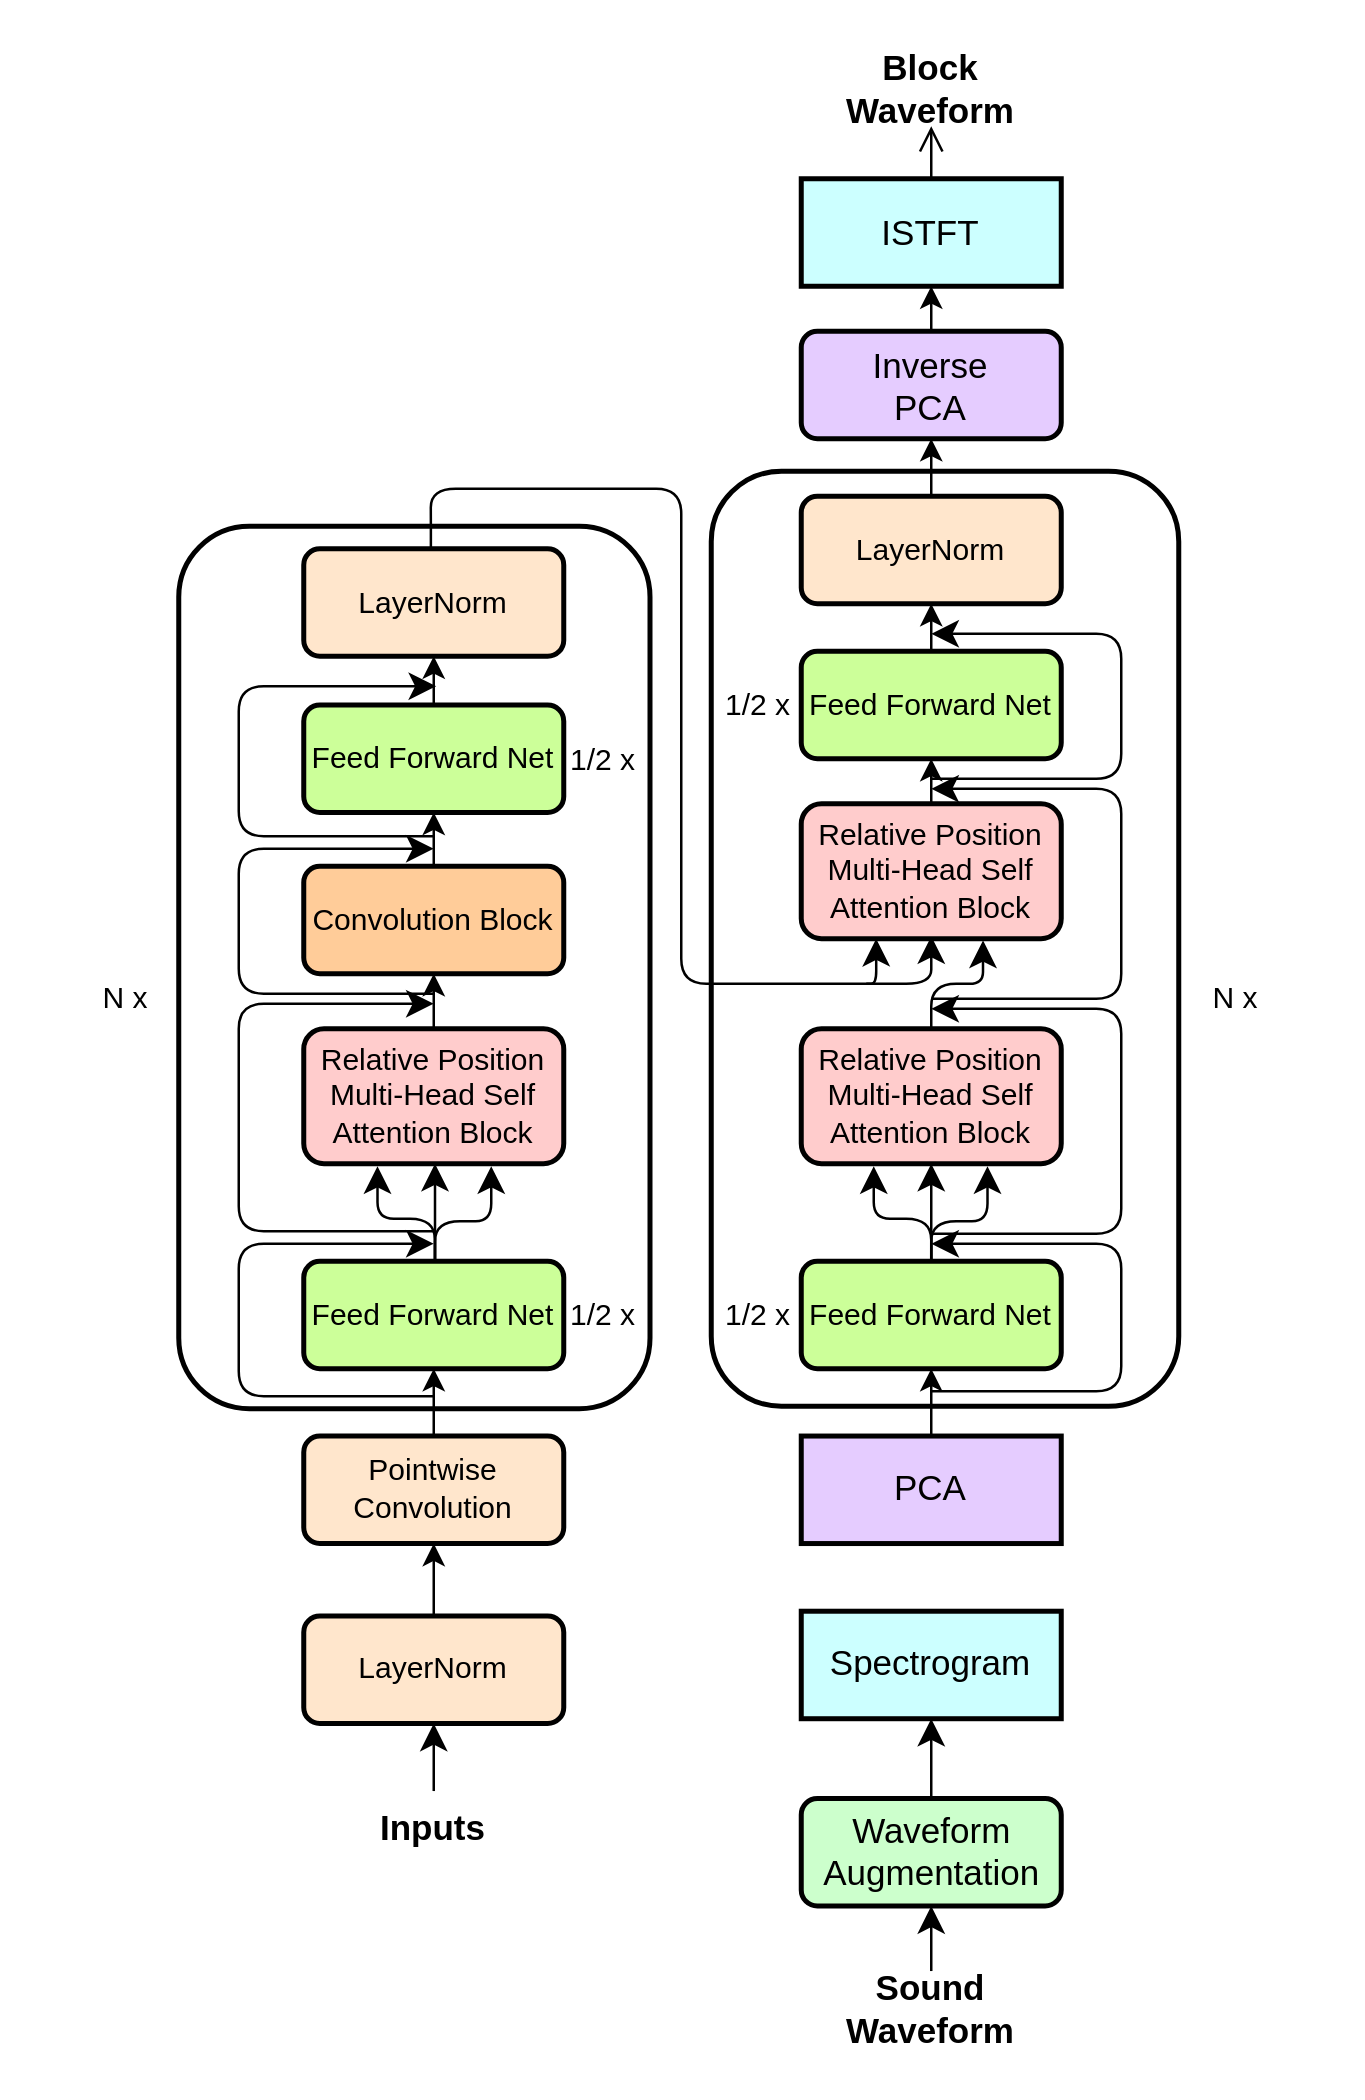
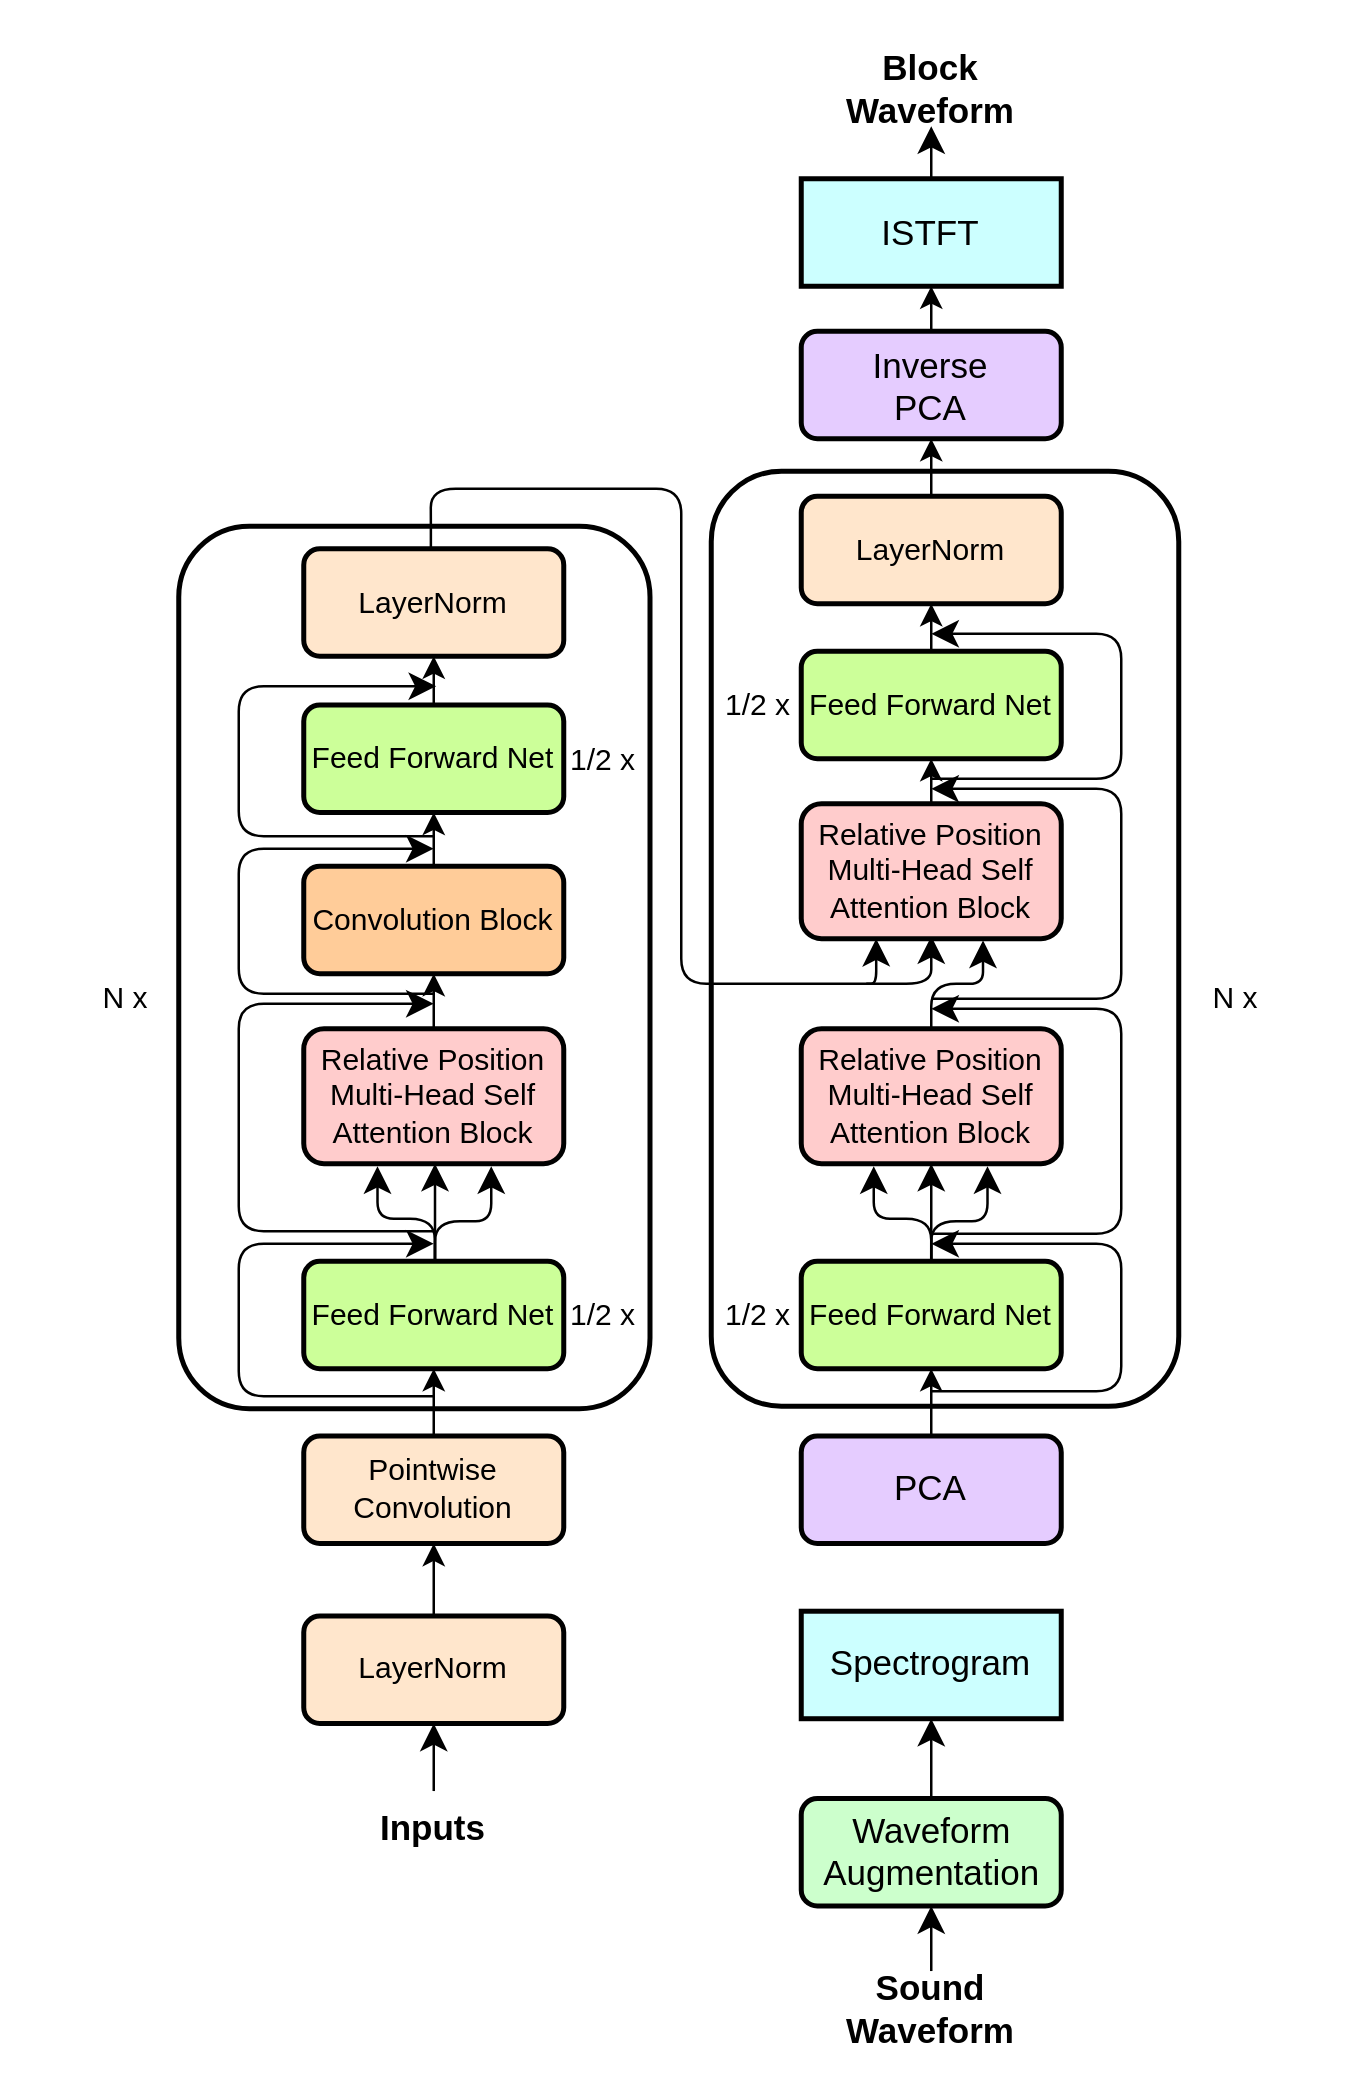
edge "ISTFT" -> "Block Waveform": arrowhead open -> classic
node "PCA": shape rectangle -> rounded rectangle
